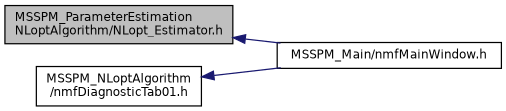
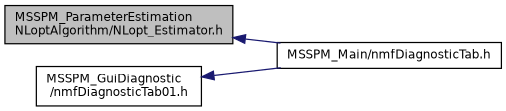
node "MSSPM_Main/nmfMainWindow.h": label "MSSPM_Main/nmfMainWindow.h" -> "MSSPM_Main/nmfDiagnosticTab.h"
node "MSSPM_NLoptAlgorithm /nmfDiagnosticTab01.h": label "MSSPM_NLoptAlgorithm /nmfDiagnosticTab01.h" -> "MSSPM_GuiDiagnostic /nmfDiagnosticTab01.h"
